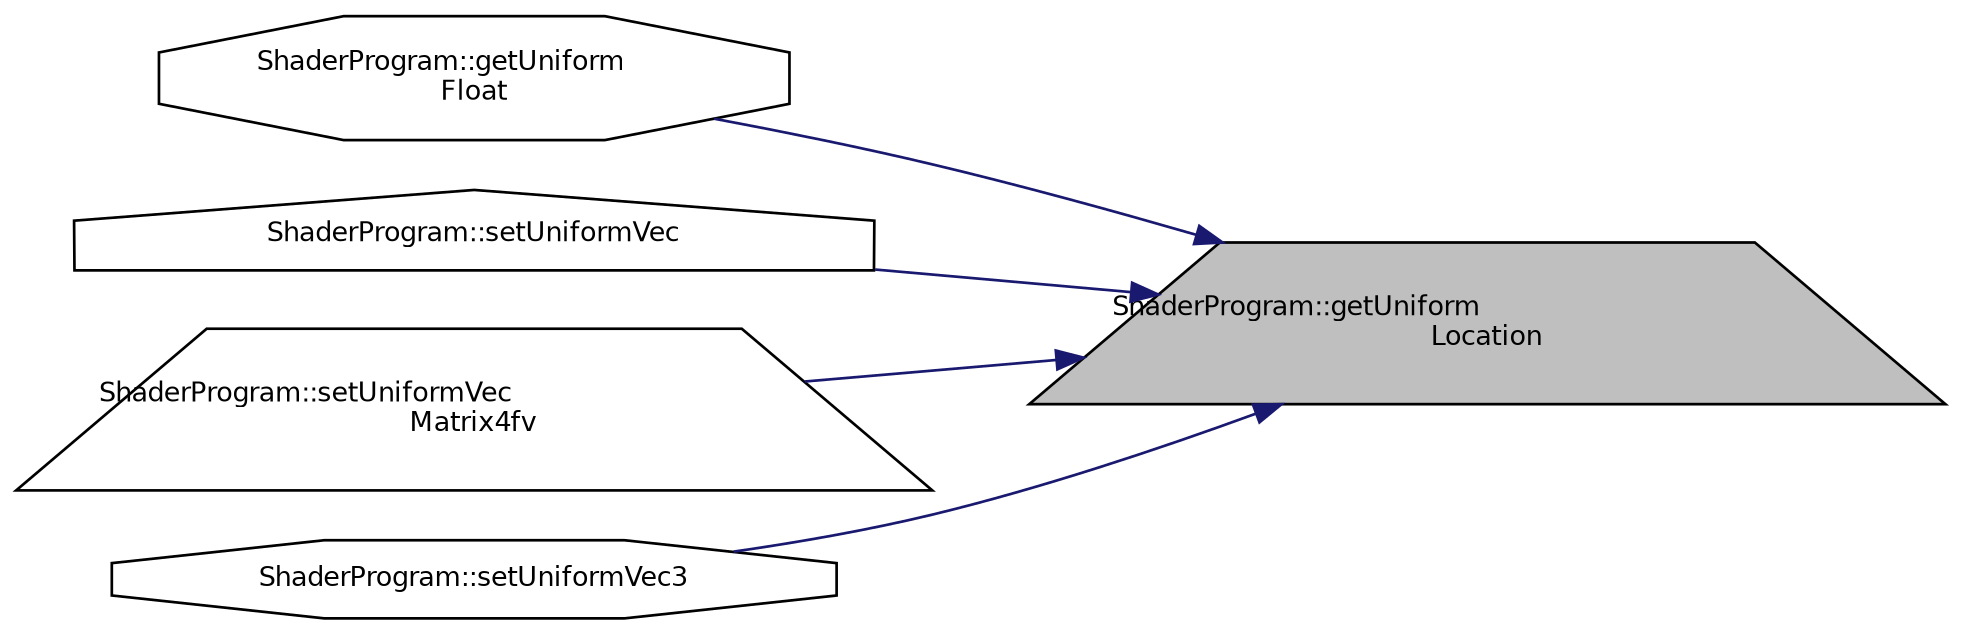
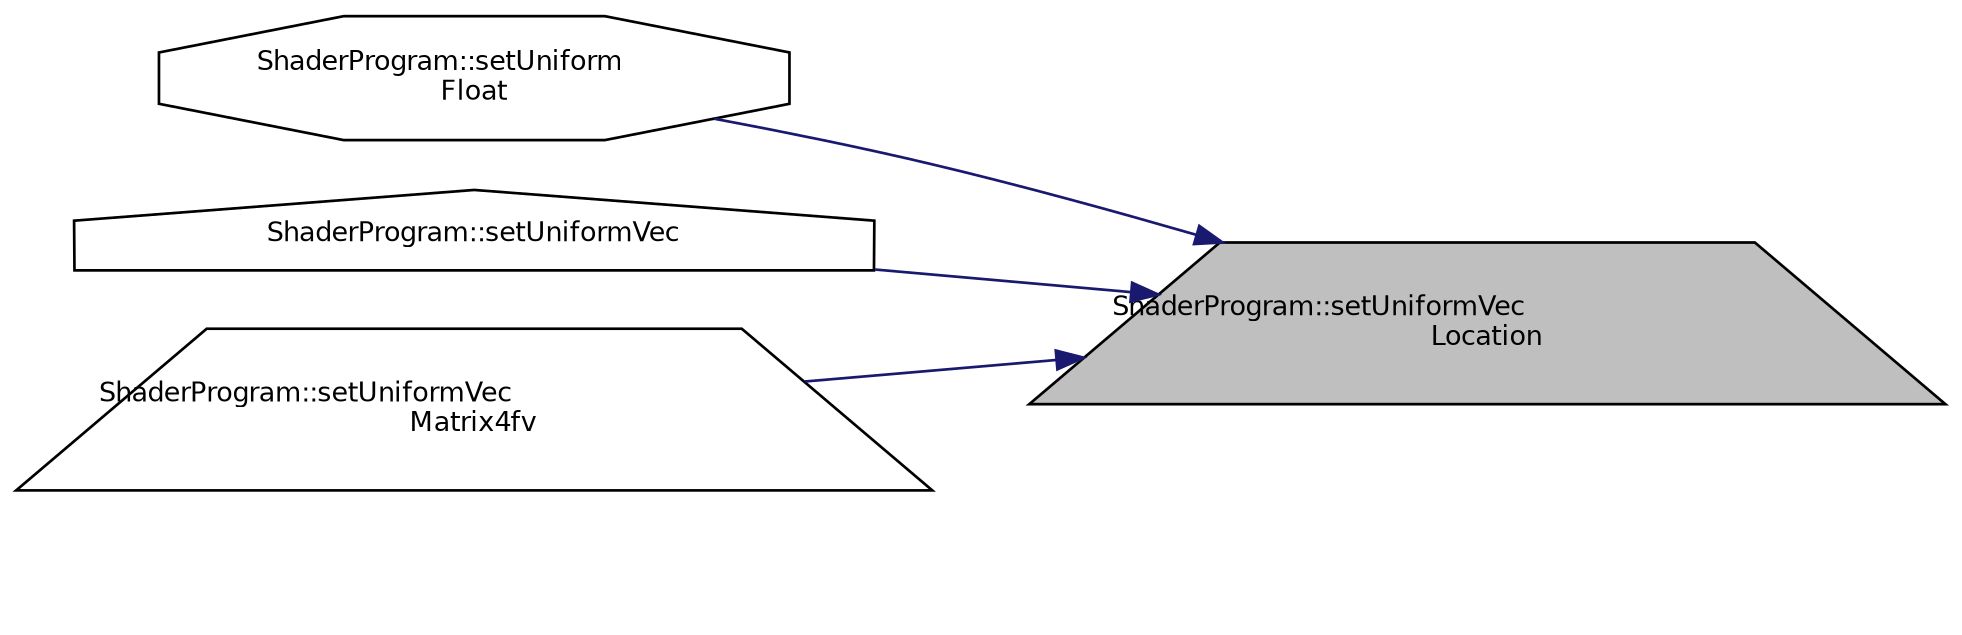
node "ShaderProgram::getUniform Float": label "ShaderProgram::getUniform Float" -> "ShaderProgram::setUniform Float"
node "ShaderProgram::getUniform Location": label "ShaderProgram::getUniform Location" -> "ShaderProgram::setUniformVec Location"
node "ShaderProgram::setUniformVec3": removed
